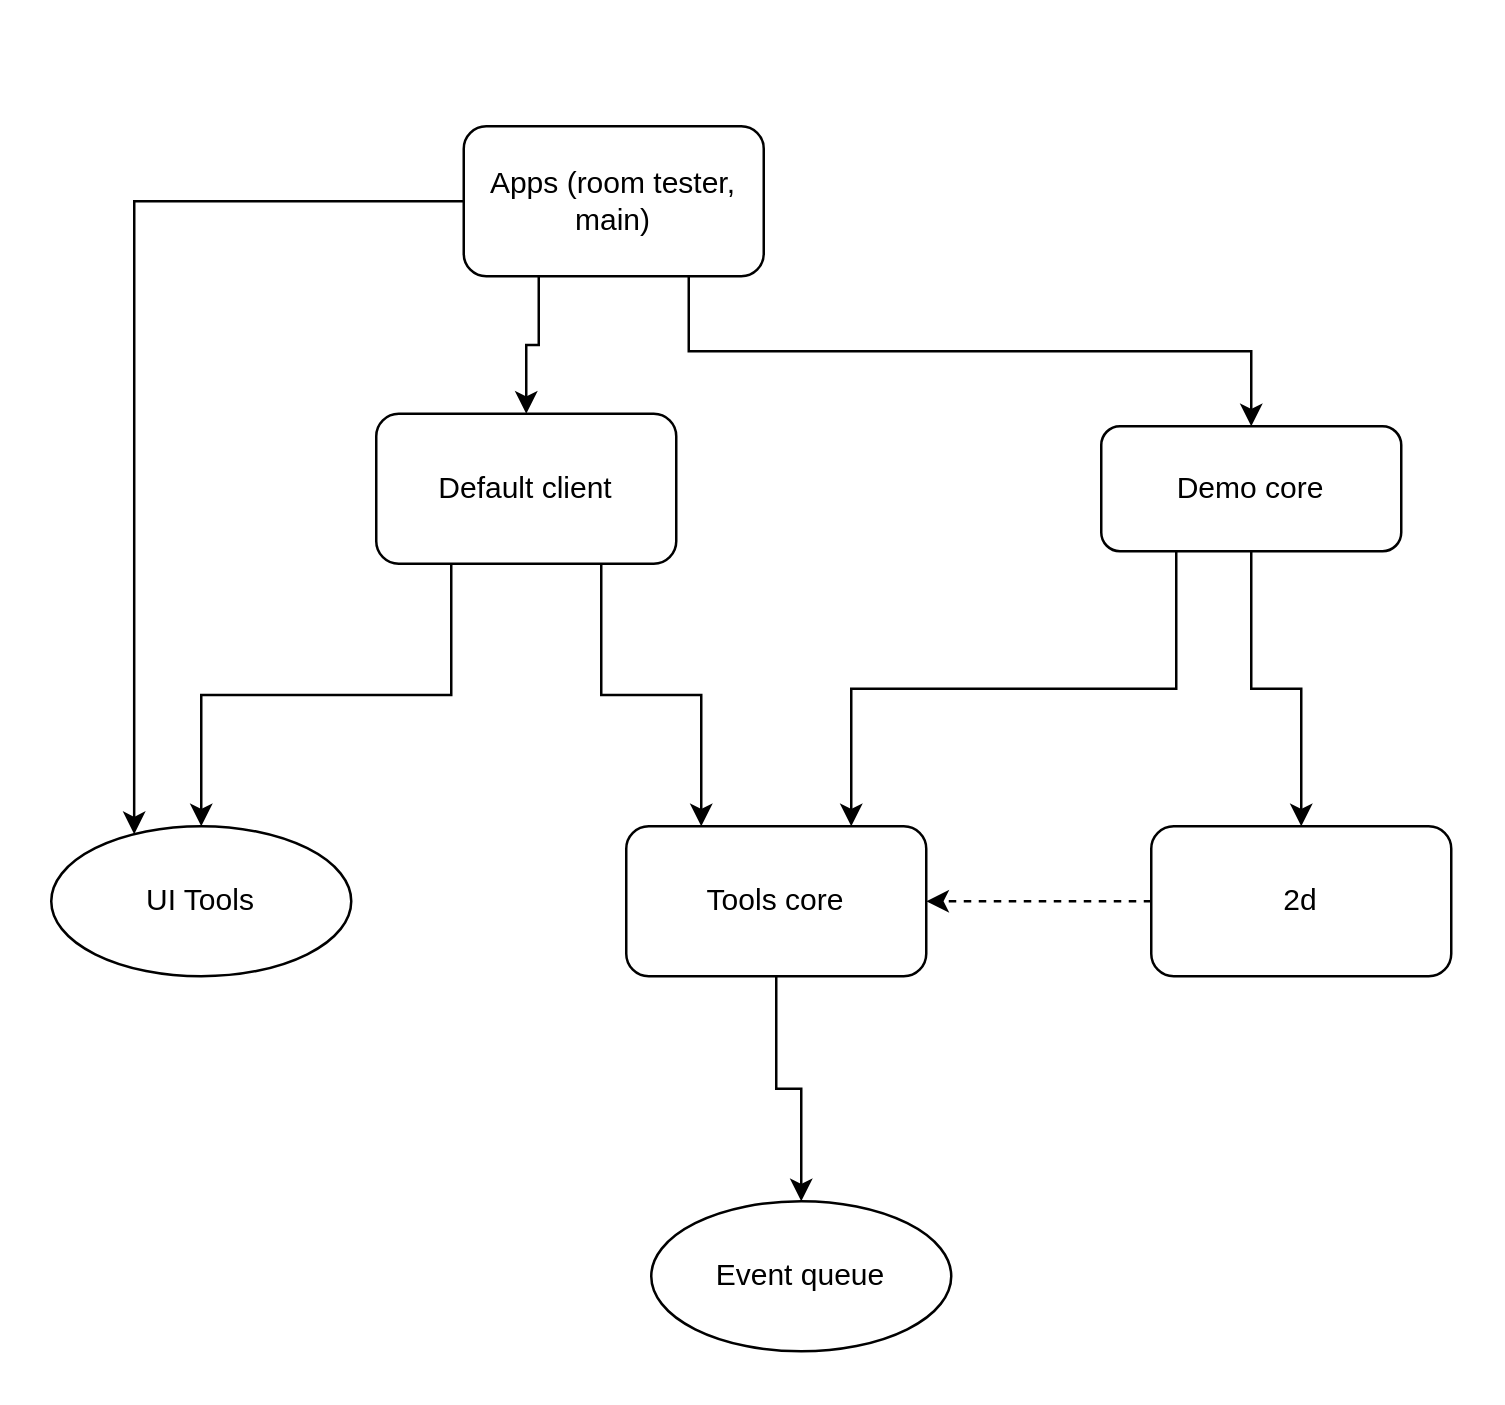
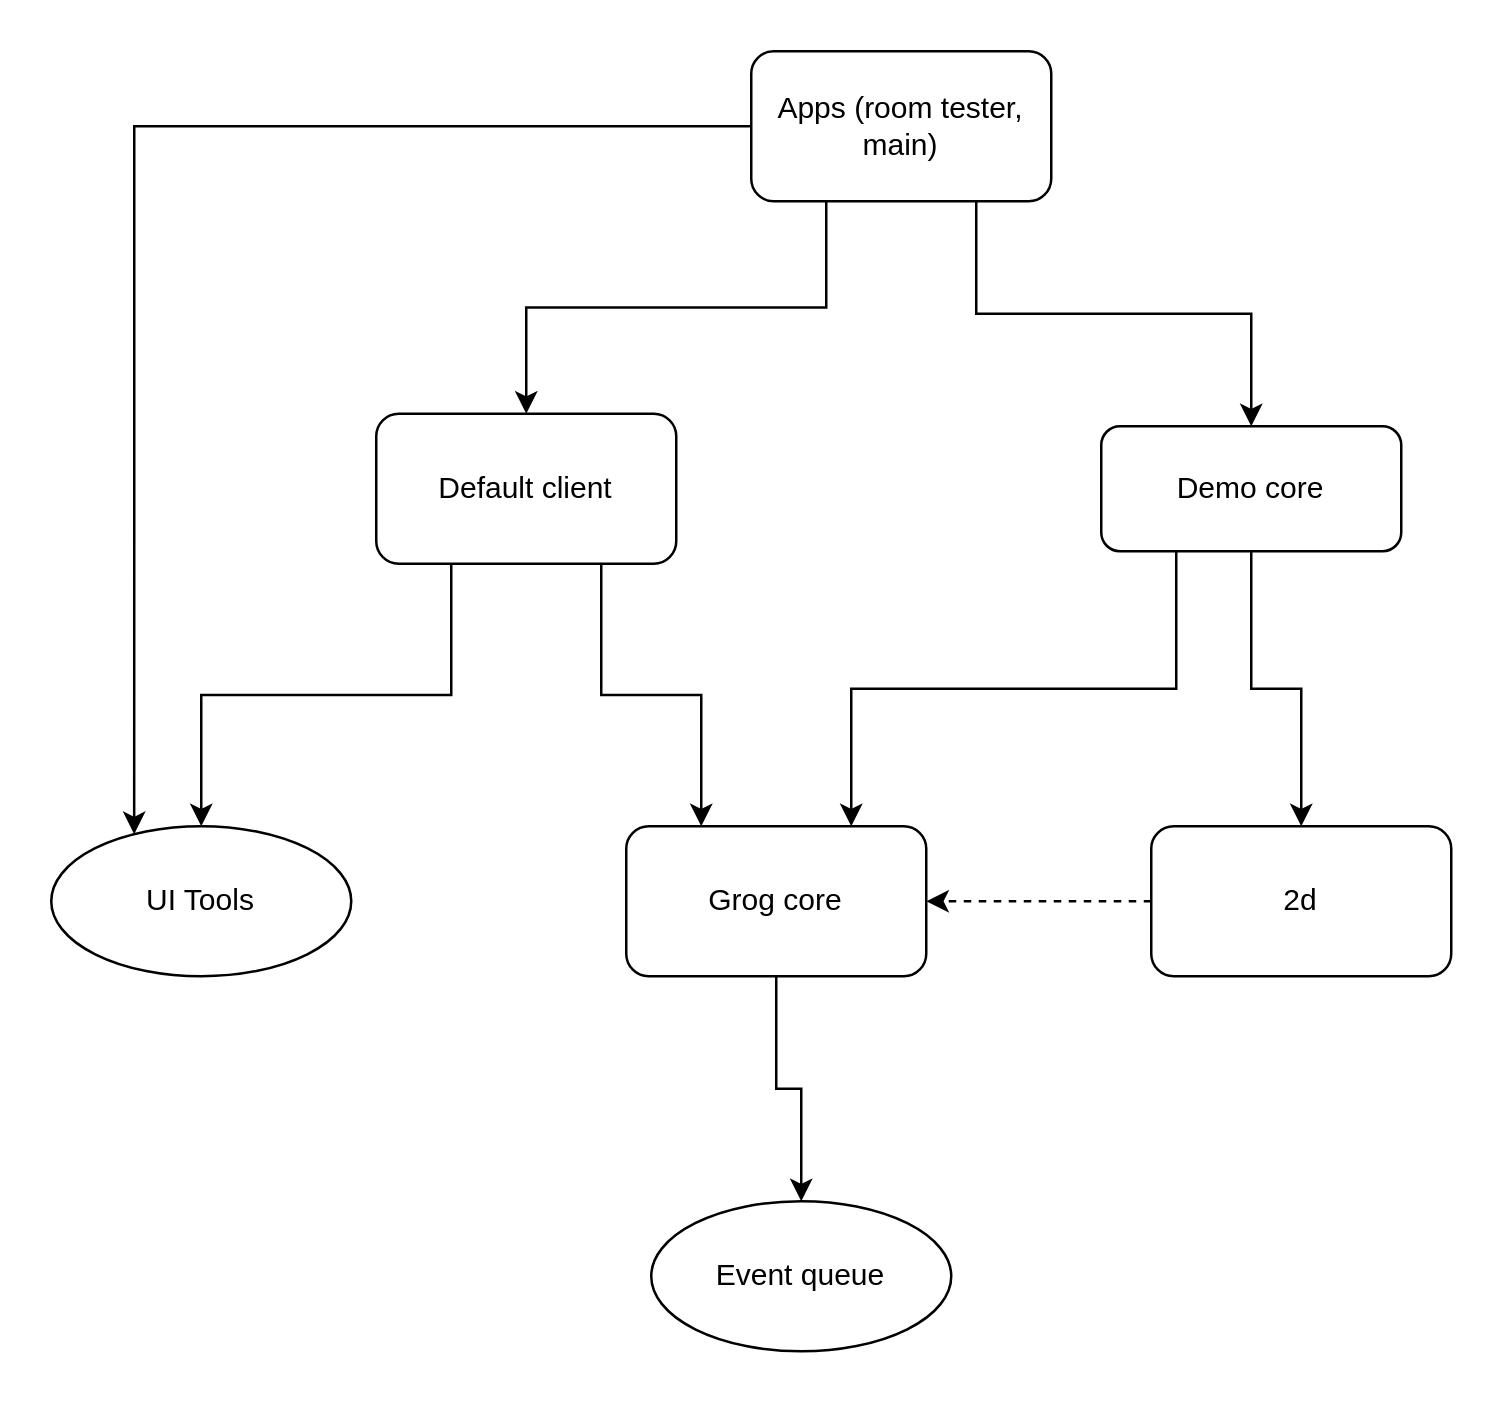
node "Apps (room tester, main)": moved (614, 201) -> (901, 126)
node "Tools core": label "Tools core" -> "Grog core"
